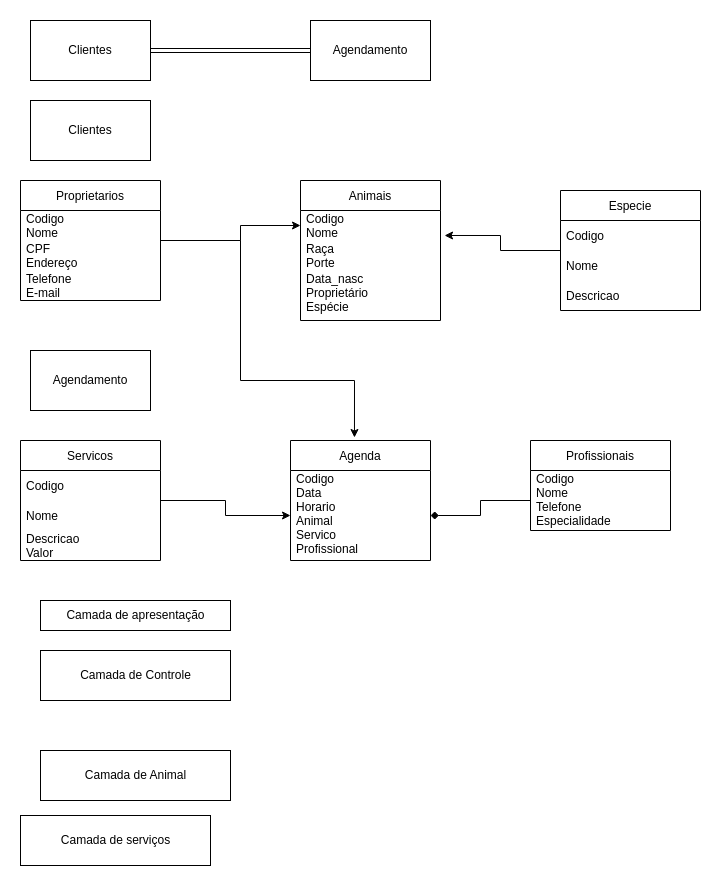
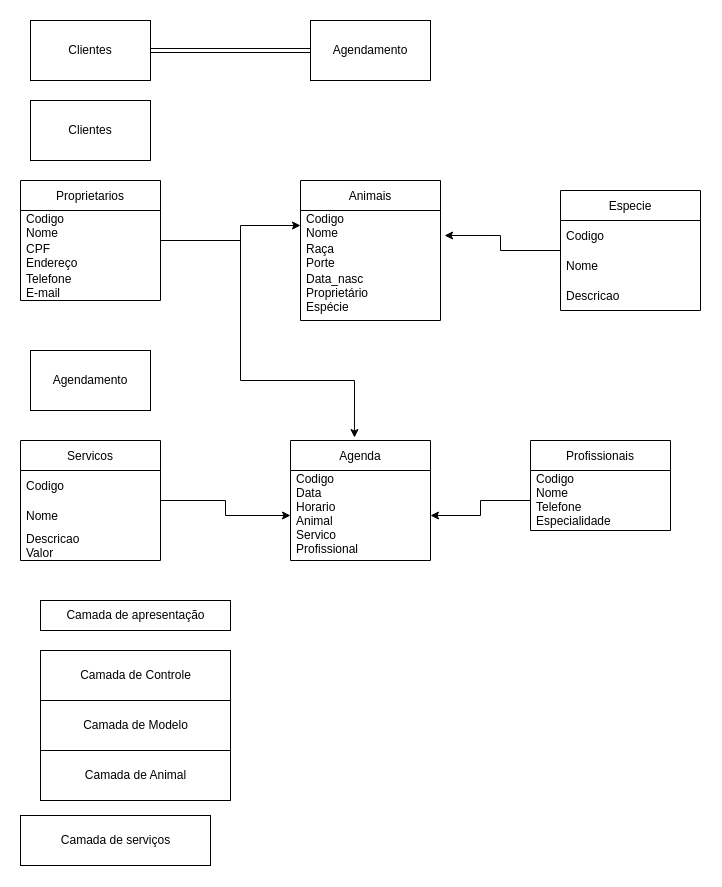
edge "Codigo Nome Telefone Especialidade" -> "Codigo Data Horario Animal Servico Profissional": arrowhead diamond -> classic
node "Camada de Modelo": added
